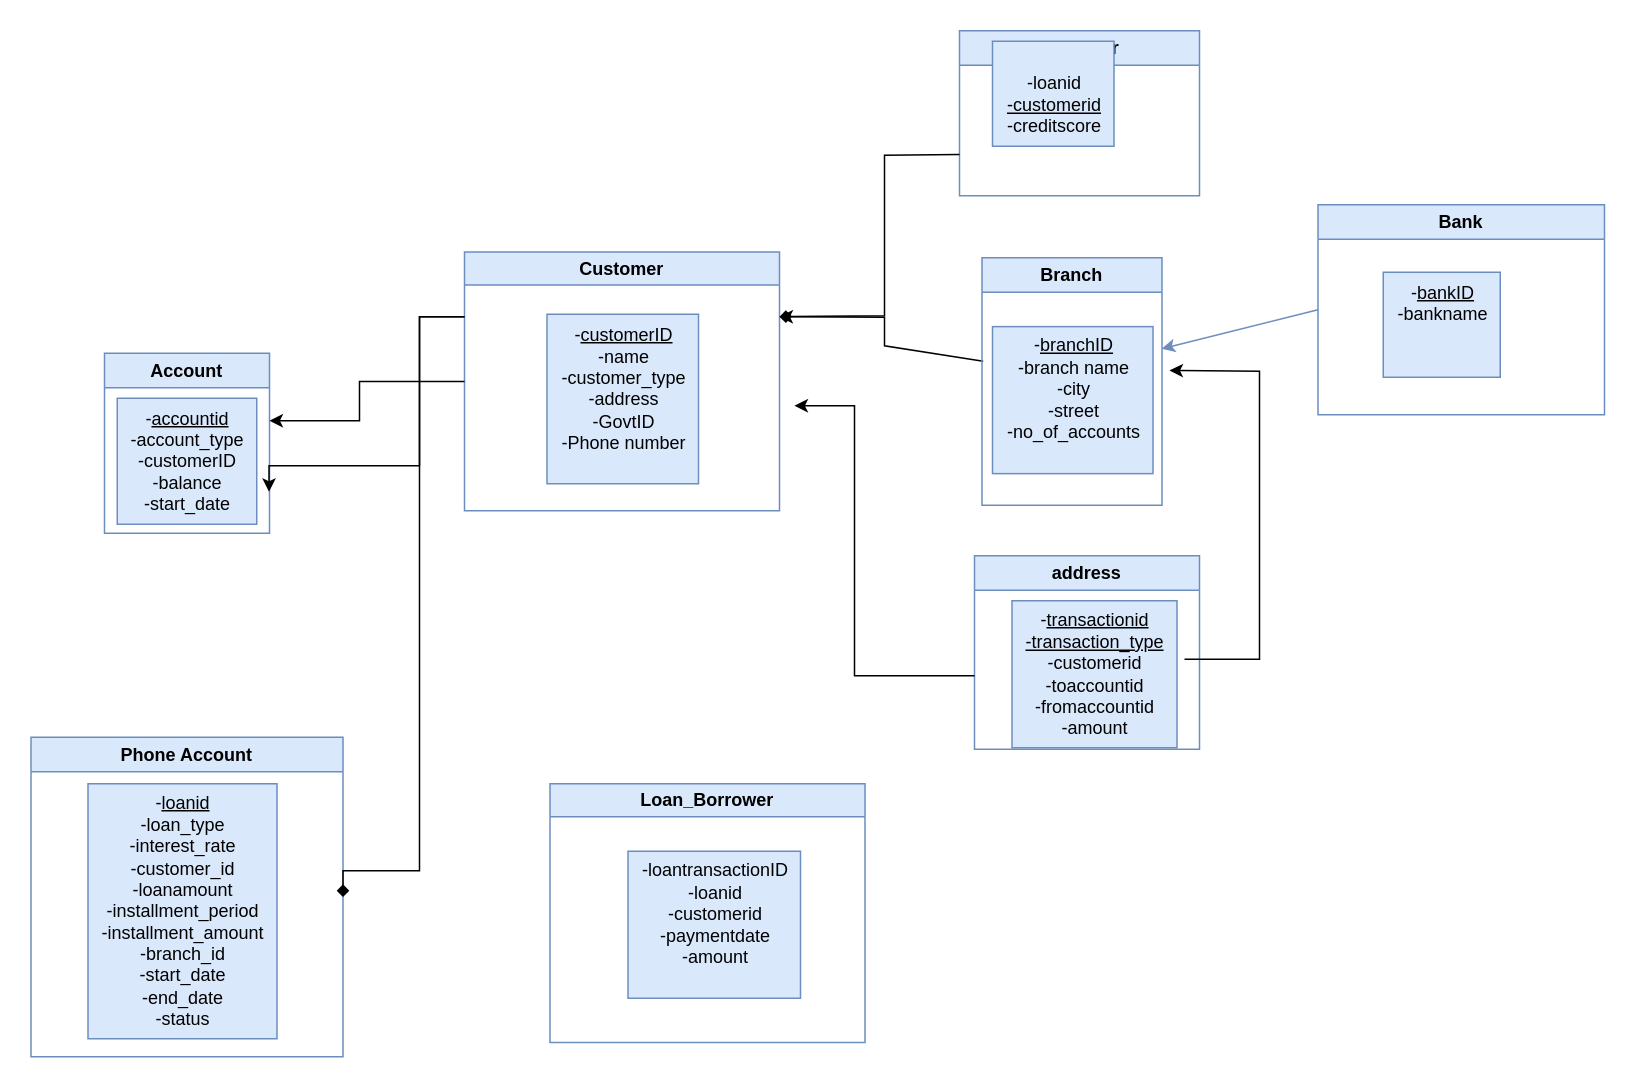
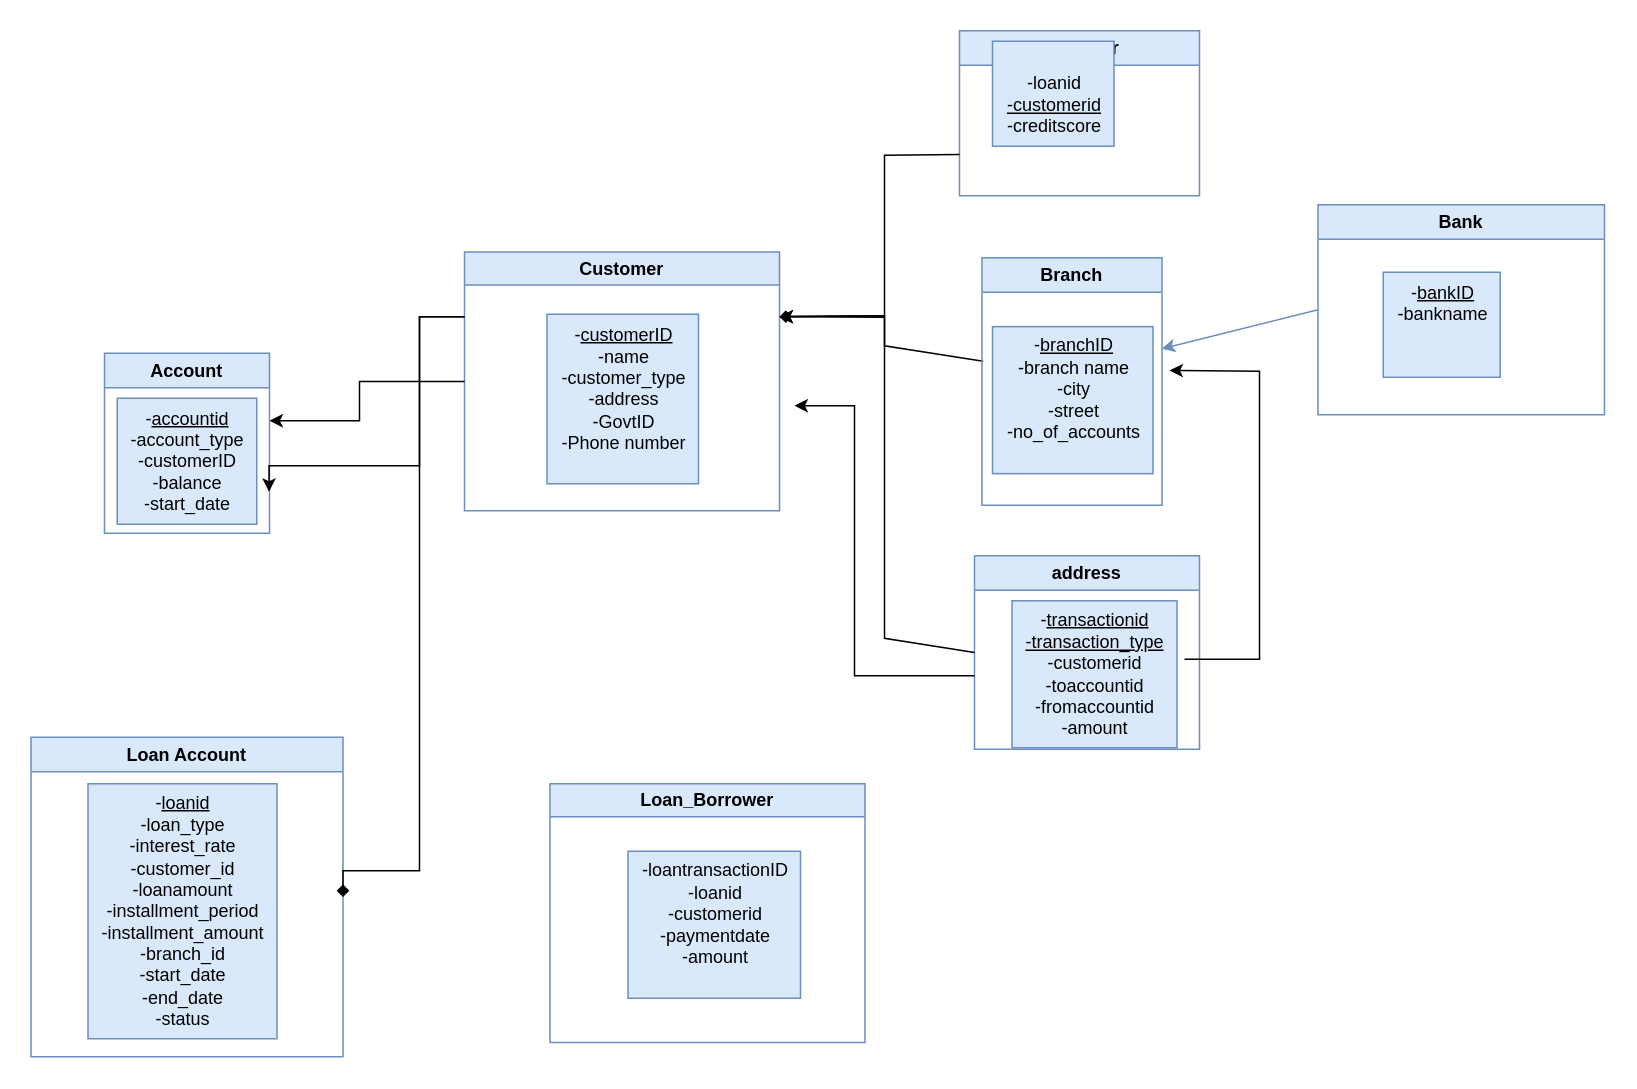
edge "address" -> "Customer": added
node "Phone Account": label "Phone Account" -> "Loan Account"
